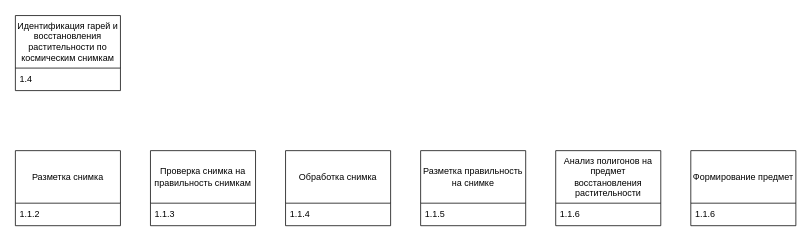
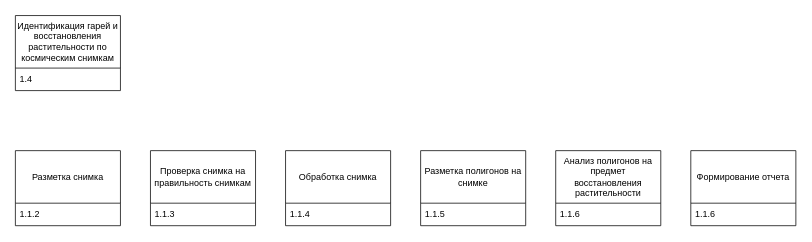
node "Разметка правильность на снимке": label "Разметка правильность на снимке" -> "Разметка полигонов на снимке"
node "Формирование предмет": label "Формирование предмет" -> "Формирование отчета"
